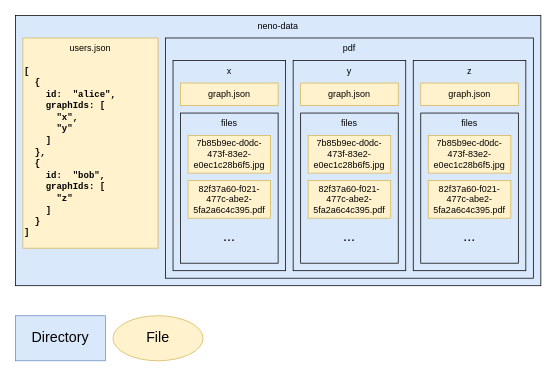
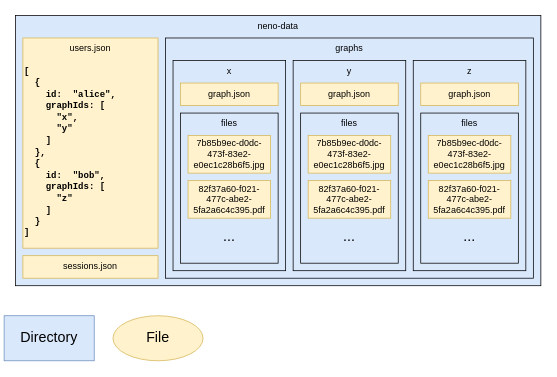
node "pdf": label "pdf" -> "graphs"
node "sessions.json": added
node "Directory": moved (60, 338) -> (49, 338)
